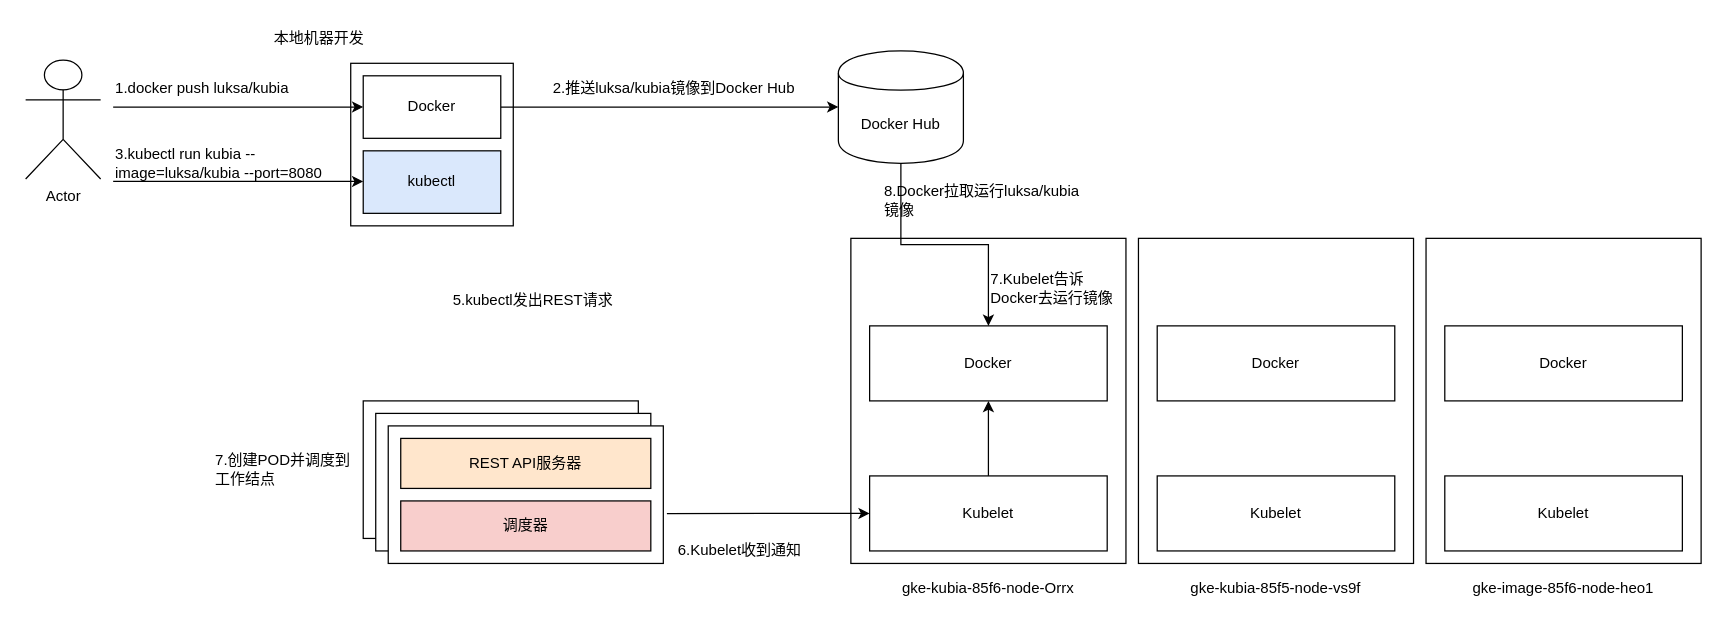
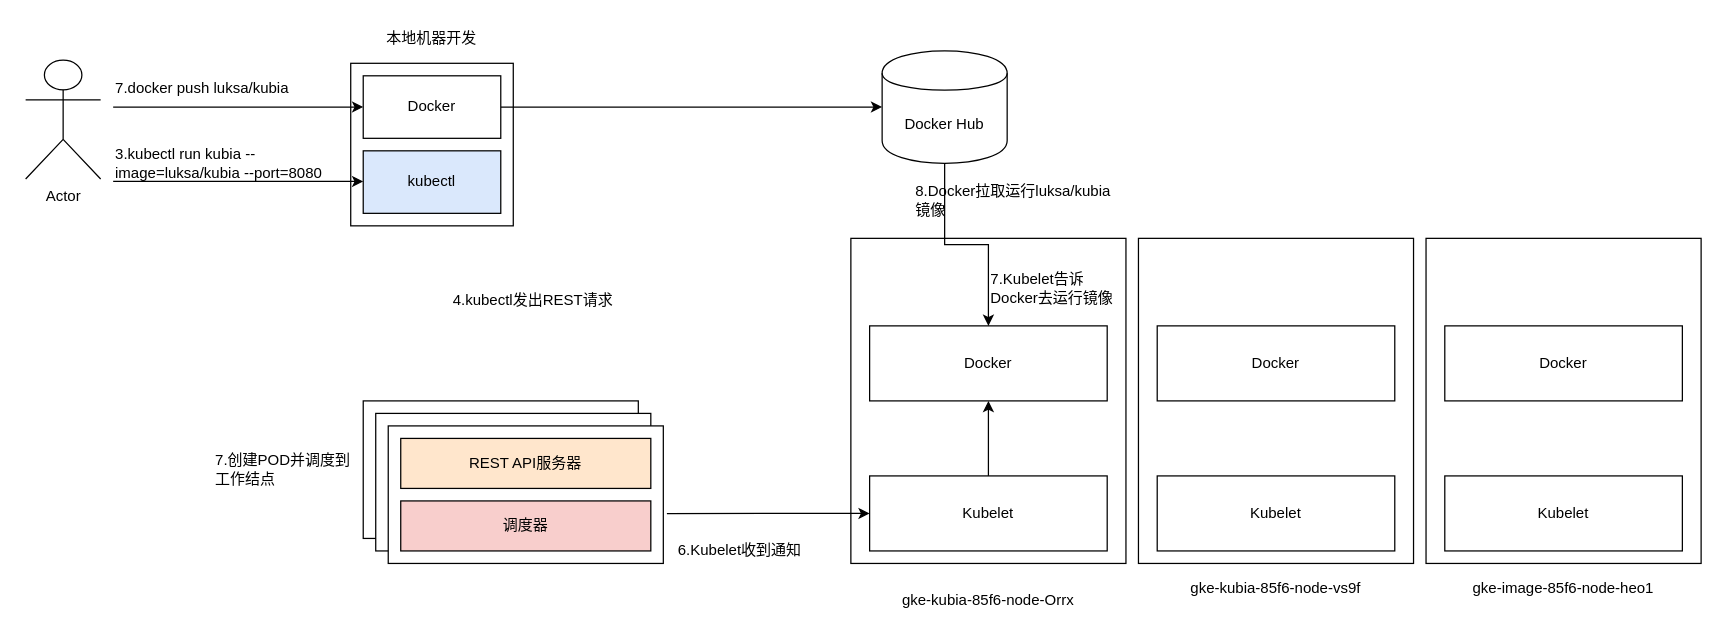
node "本地机器开发": moved (319, 38) -> (432, 38)
node "1.docker push luksa/kubia": label "1.docker push luksa/kubia" -> "7.docker push luksa/kubia"
node "2.推送luksa/kubia镜像到Docker Hub": removed
node "Docker Hub": moved (901, 107) -> (944, 107)
node "8.Docker拉取运行luksa/kubia镜像": moved (982, 201) -> (1013, 201)
node "5.kubectl发出REST请求": label "5.kubectl发出REST请求" -> "4.kubectl发出REST请求"
node "gke-kubia-85f6-node-Orrx": moved (988, 588) -> (988, 601)
node "gke-kubia-85f5-node-vs9f": label "gke-kubia-85f5-node-vs9f" -> "gke-kubia-85f6-node-vs9f"
